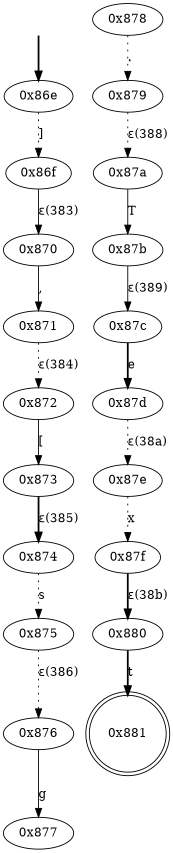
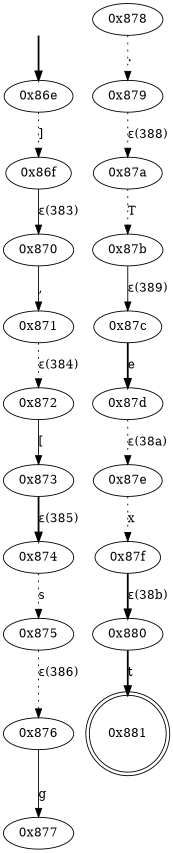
edge "0x87a" -> "0x87b": style solid -> dotted
